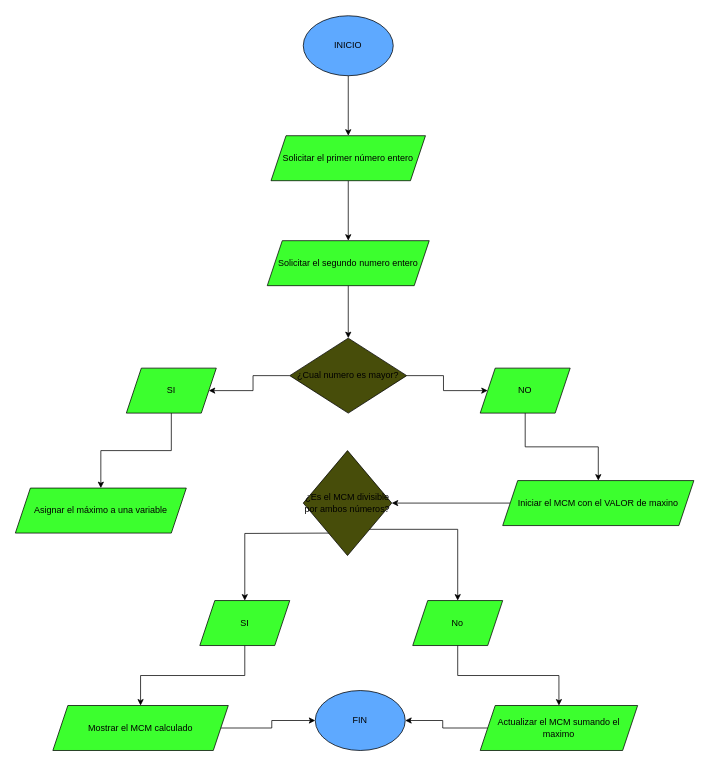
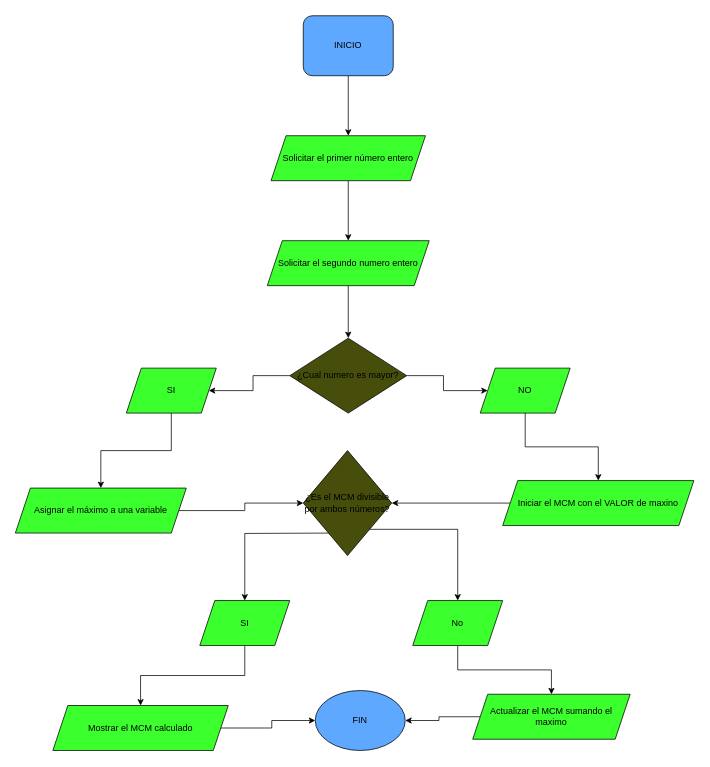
node "INICIO": shape ellipse -> rounded rectangle
edge "Asignar el máximo a una variable" -> "¿Es el MCM divisible por ambos números?": added
node "Actualizar el MCM sumando el maximo": moved (559, 728) -> (552, 717)
